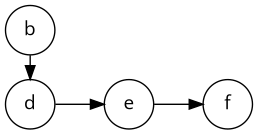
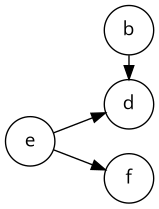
edge "d" -> "e": reversed
